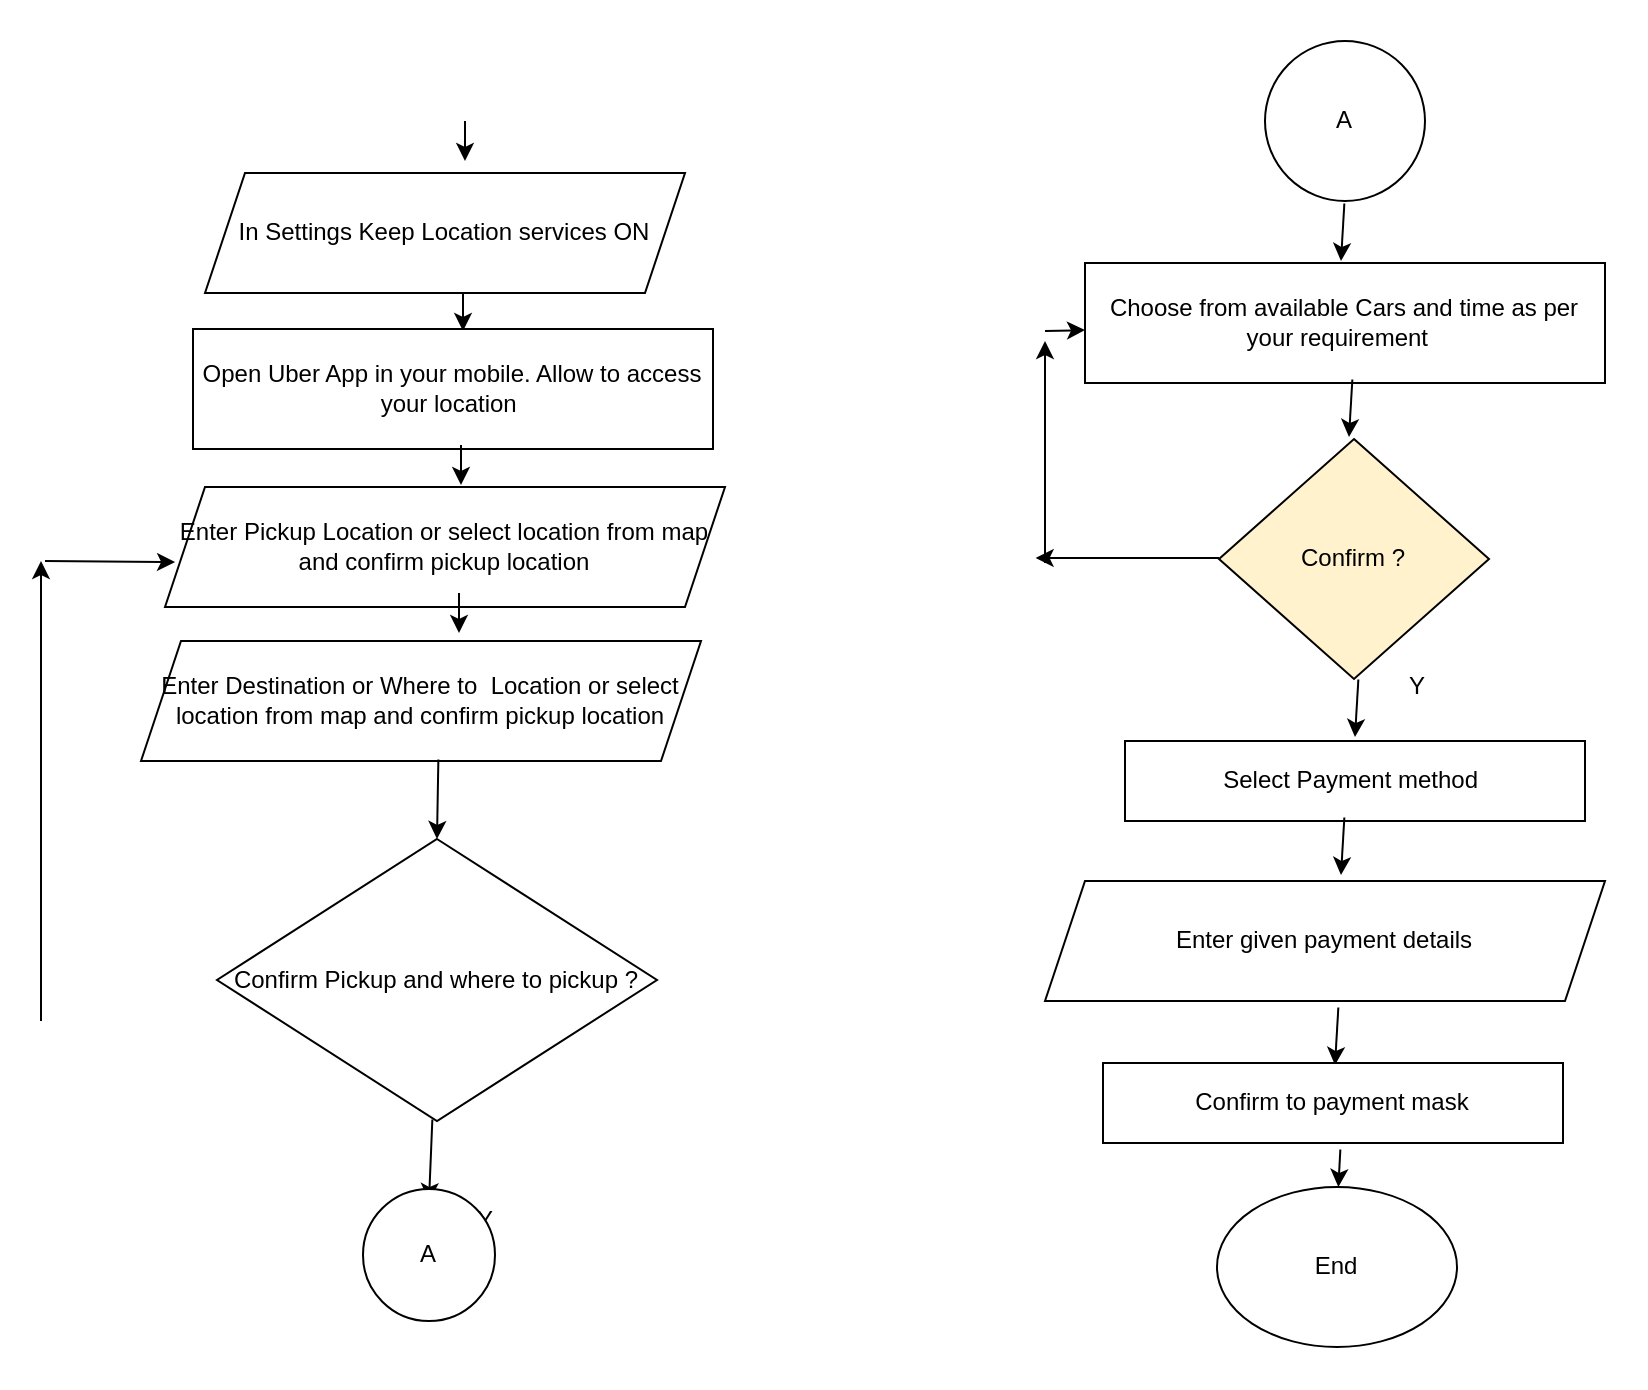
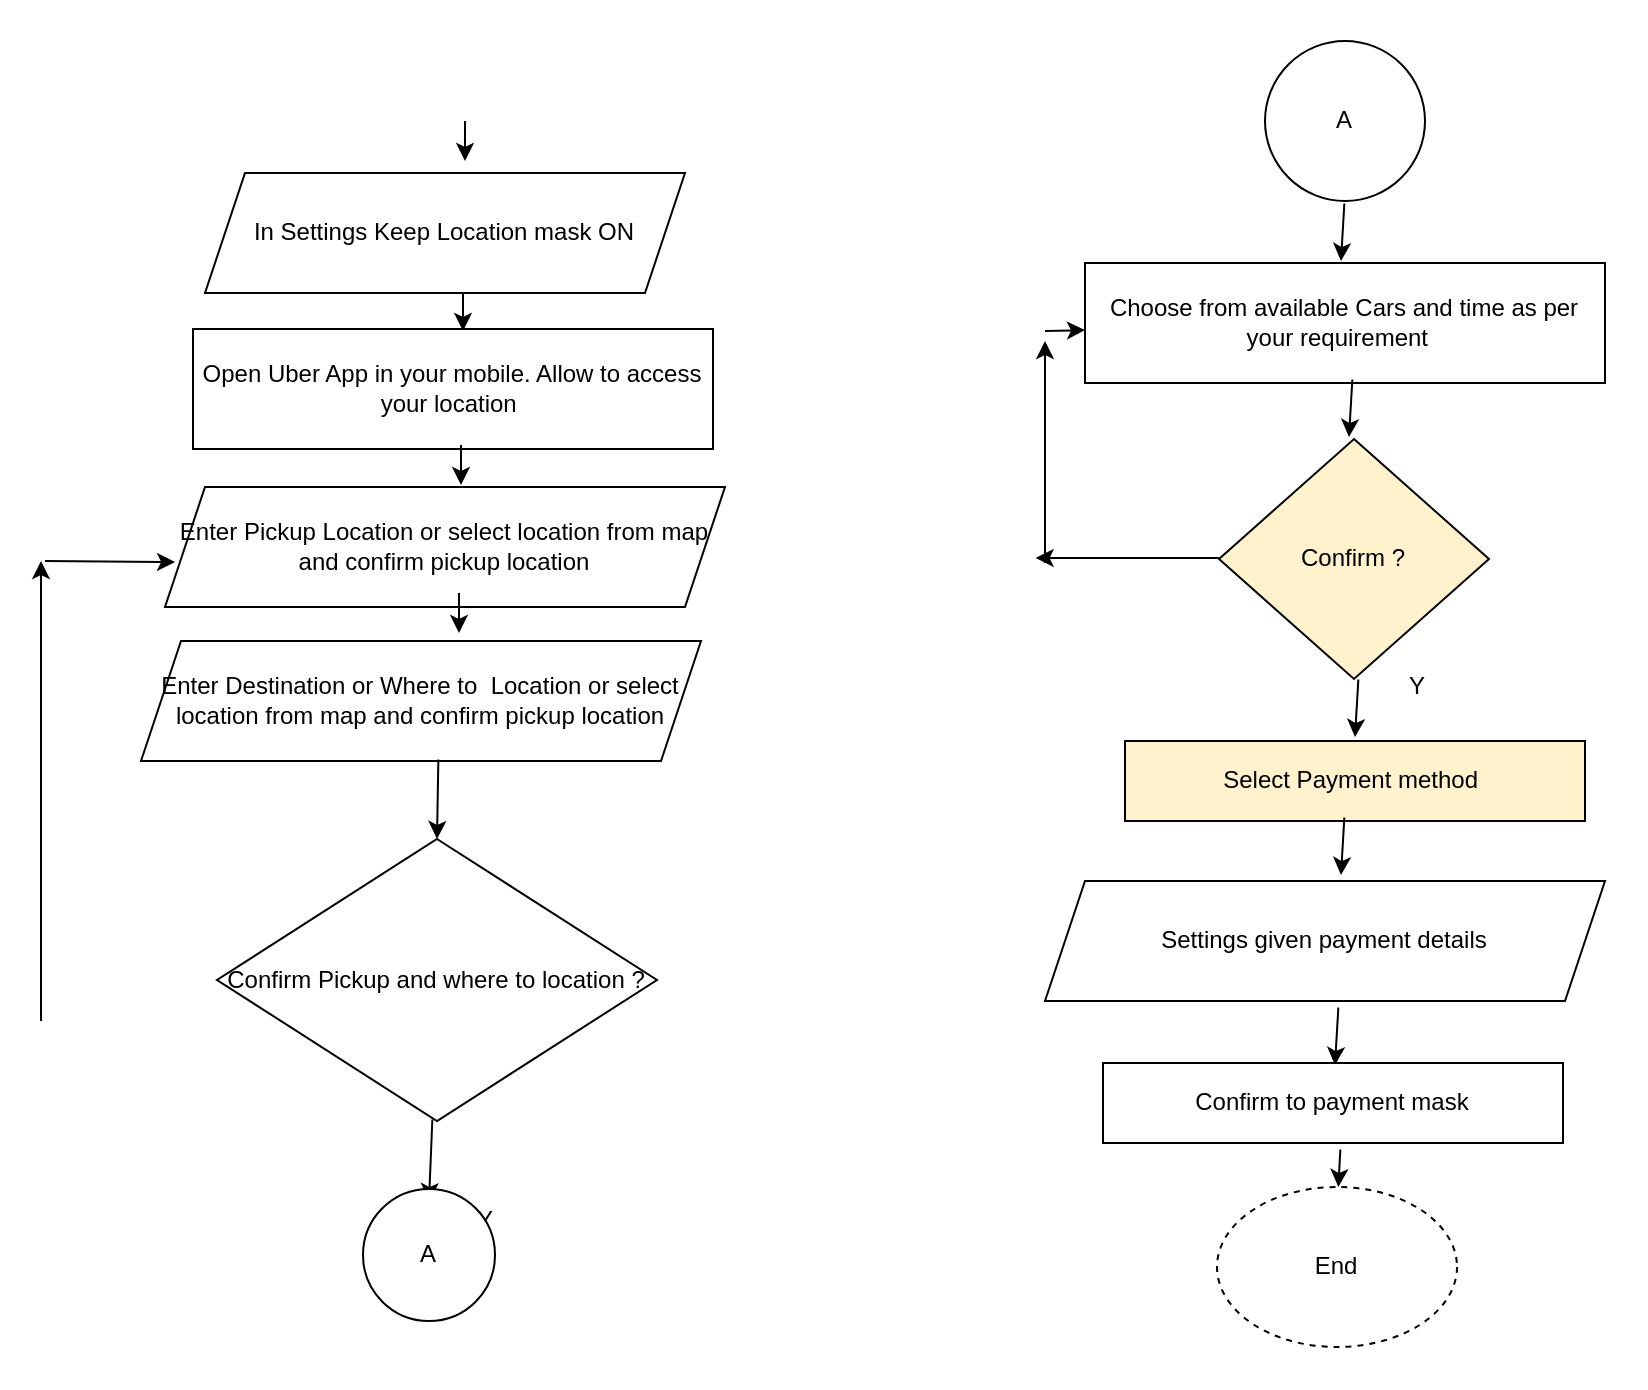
node "In Settings Keep Location services ON": label "In Settings Keep Location services ON" -> "In Settings Keep Location mask ON"
node "Select Payment method": fillcolor #ffffff -> #fff2cc
node "Enter given payment details": label "Enter given payment details" -> "Settings given payment details"
node "Confirm Pickup and where to pickup ?": label "Confirm Pickup and where to pickup ?" -> "Confirm Pickup and where to location ?"
node "End": style solid -> dashed
